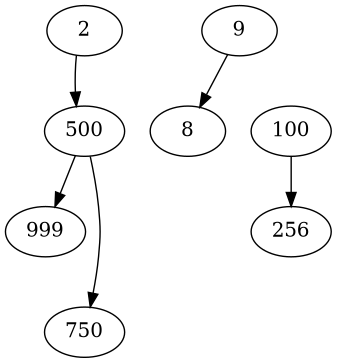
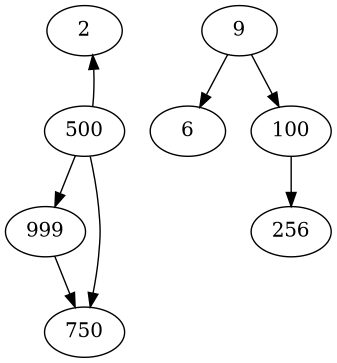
edge "2" -> "500": reversed
edge "9" -> "100": added
node "8": label "8" -> "6"
edge "999" -> "750": added
